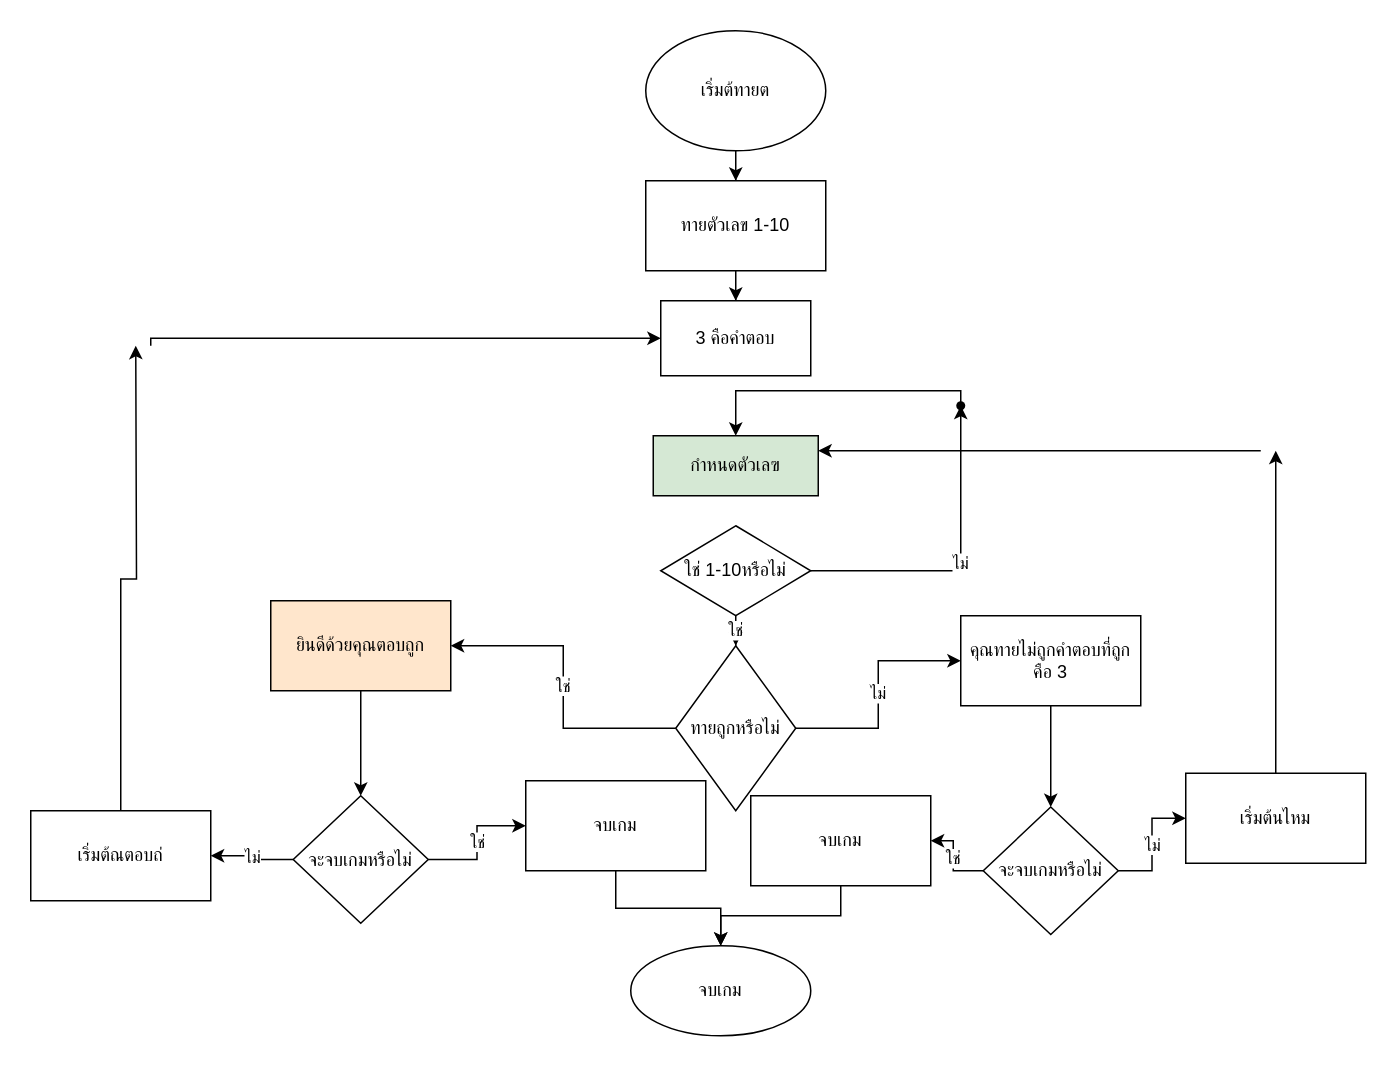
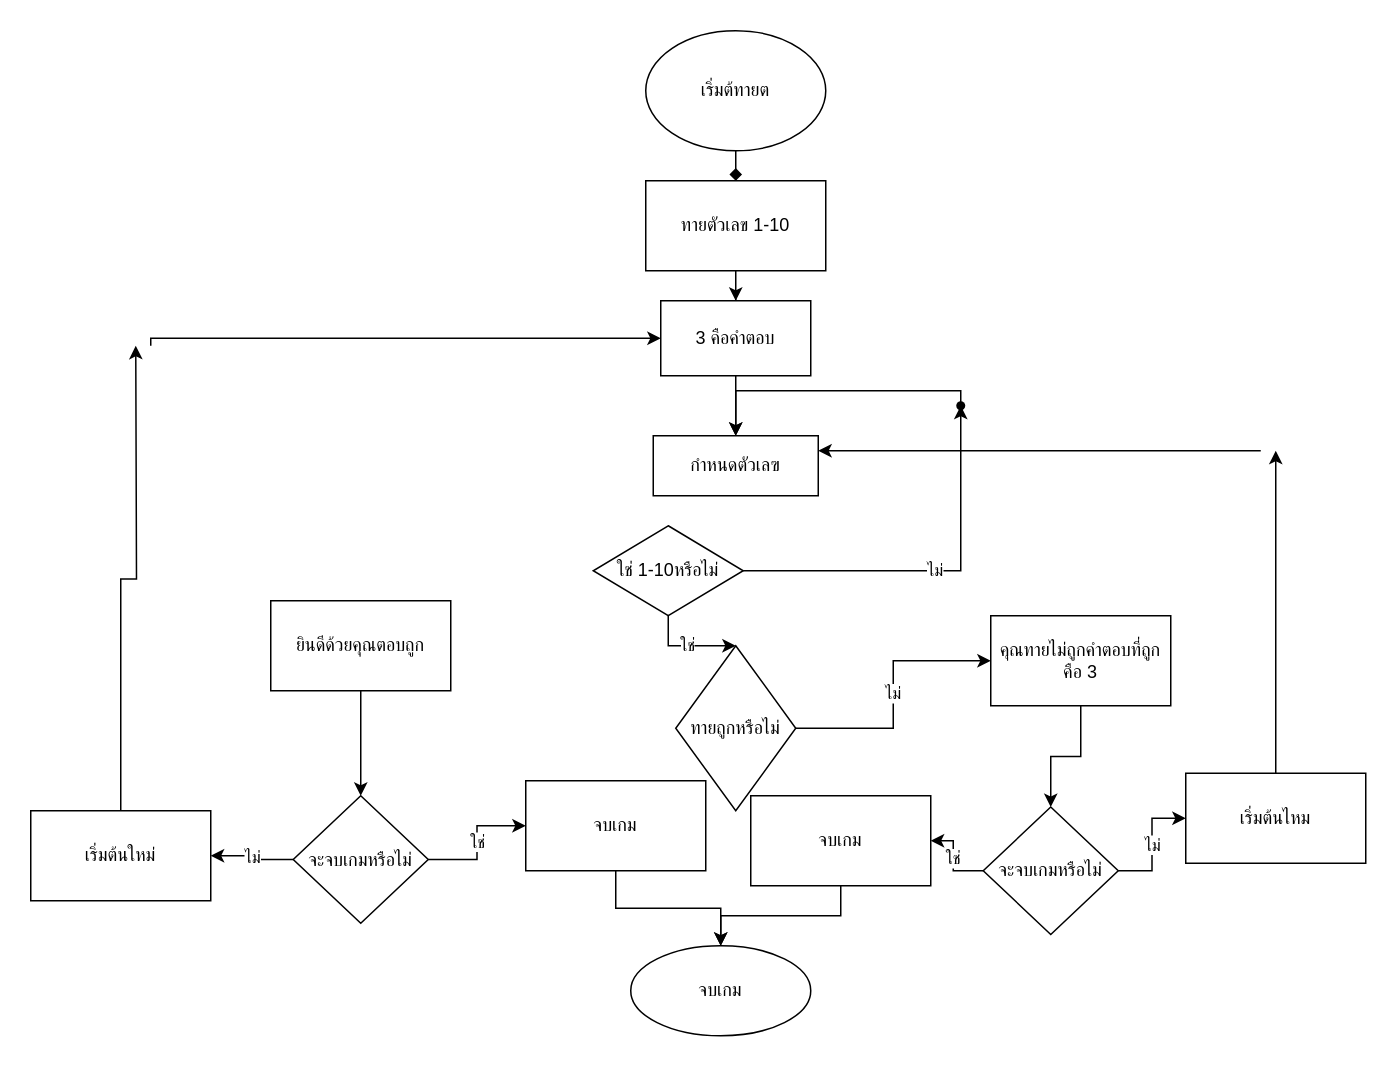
edge "เริ่มต้ทายต" -> "ทายตัวเลข 1-10": arrowhead classic -> diamond
edge "3 คือคำตอบ" -> "กำหนดตัวเลฃ": added
node "กำหนดตัวเลฃ": fillcolor #d5e8d4 -> #ffffff
node "ใช่ 1-10หรือไม่": moved (736, 571) -> (668, 571)
node "ยินดีด้วยคุณตอบถูก": fillcolor #ffe6cc -> #ffffff
node "คุณทายไม่ถูกคำตอบที่ถูกคือ 3": moved (1051, 661) -> (1081, 661)
edge "ทายถูกหรือไม่" -> "ยินดีด้วยคุณตอบถูก": removed, label "ใช่"
node "เริ่มต้ณตอบถ่": label "เริ่มต้ณตอบถ่" -> "เริ่มต้นใหม่"
